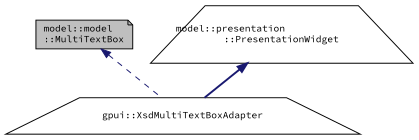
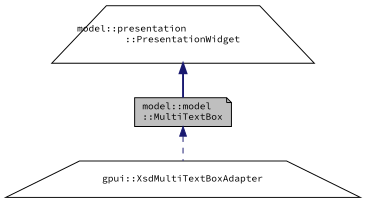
edge "gpui::XsdMultiTextBoxAdapter" -> "model::presentation ::PresentationWidget": now "model::model ::MultiTextBox" -> "model::presentation ::PresentationWidget"
